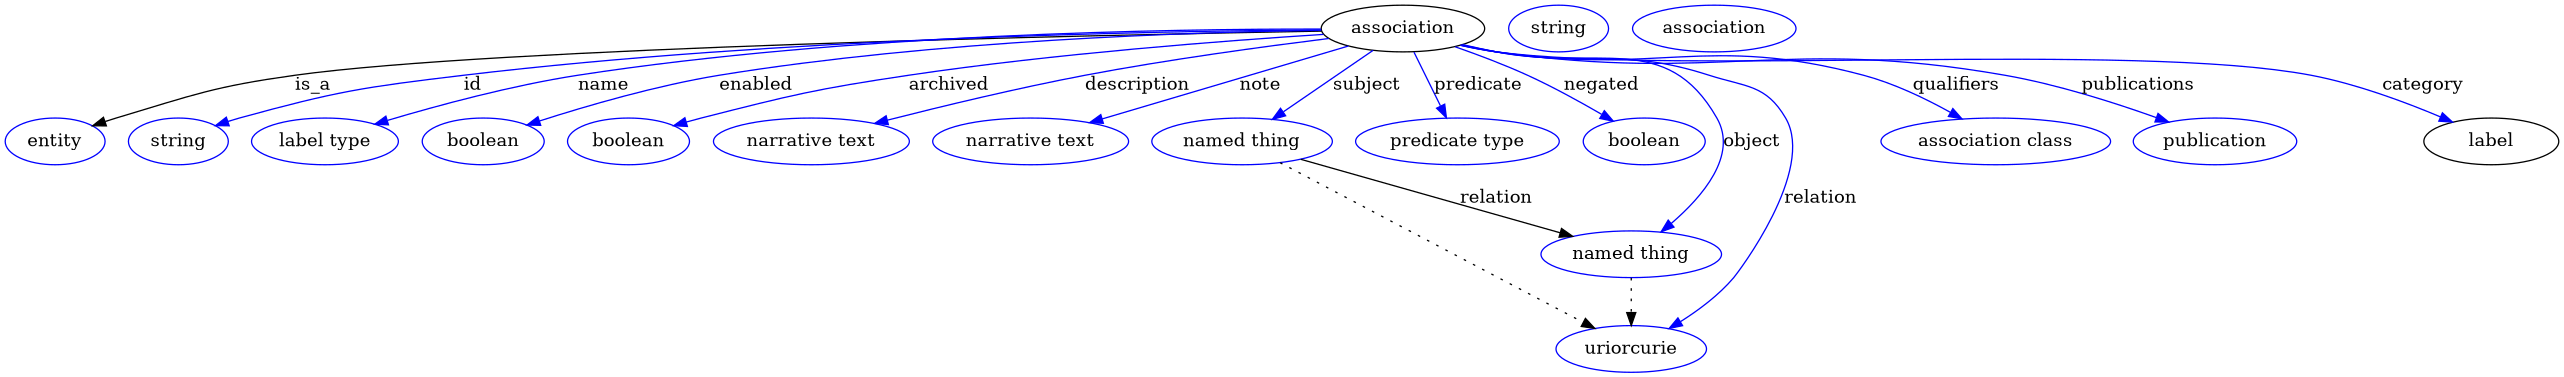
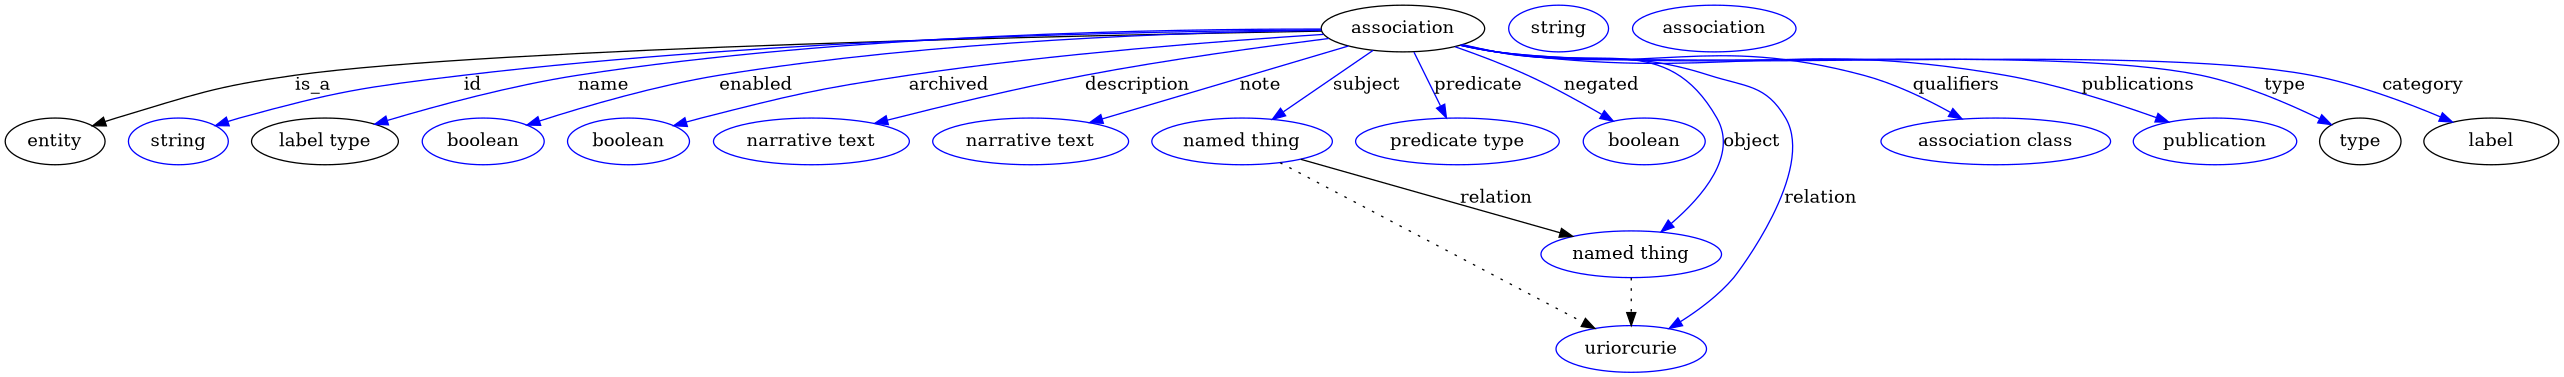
node "entity": color blue -> black
node "label type": color blue -> black
node "type": added
